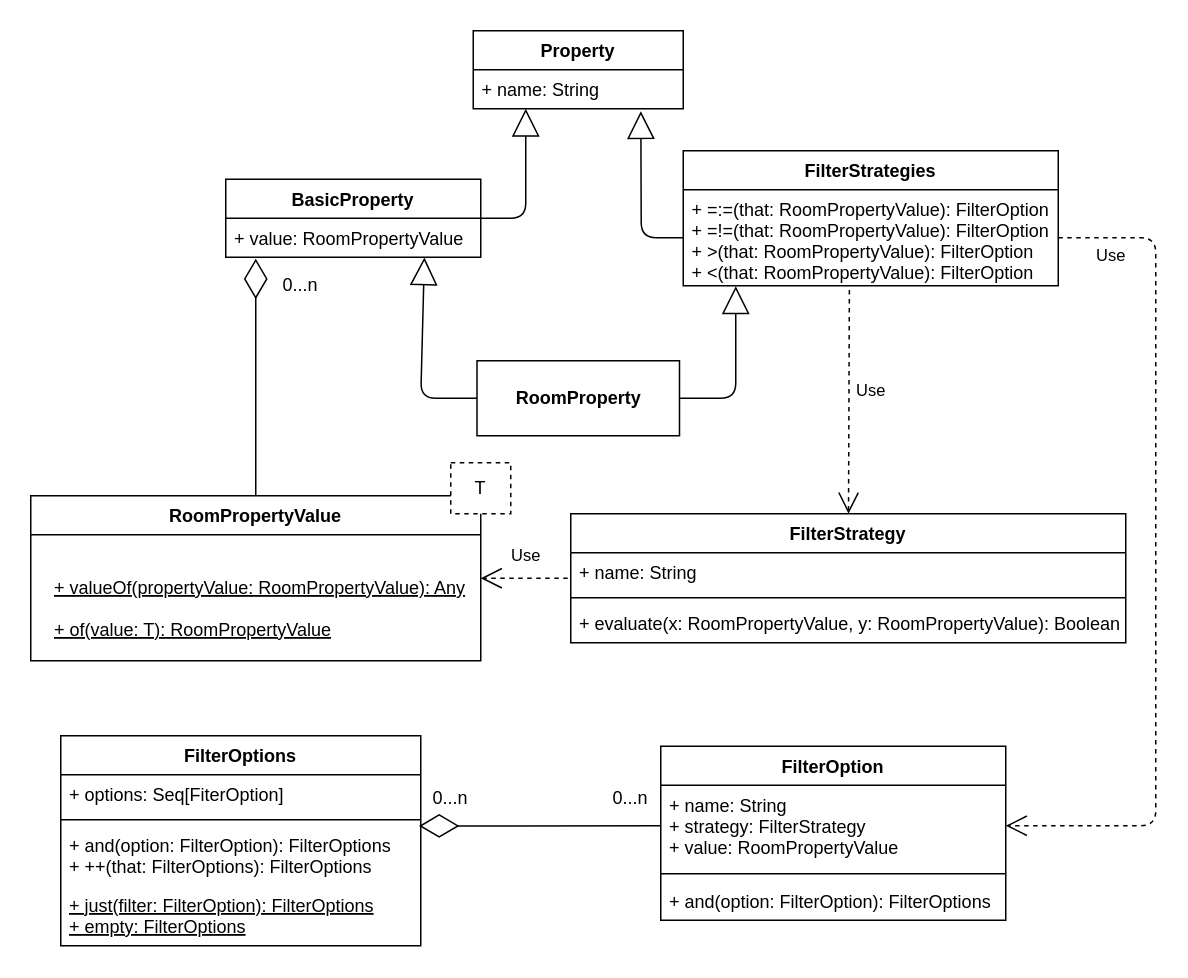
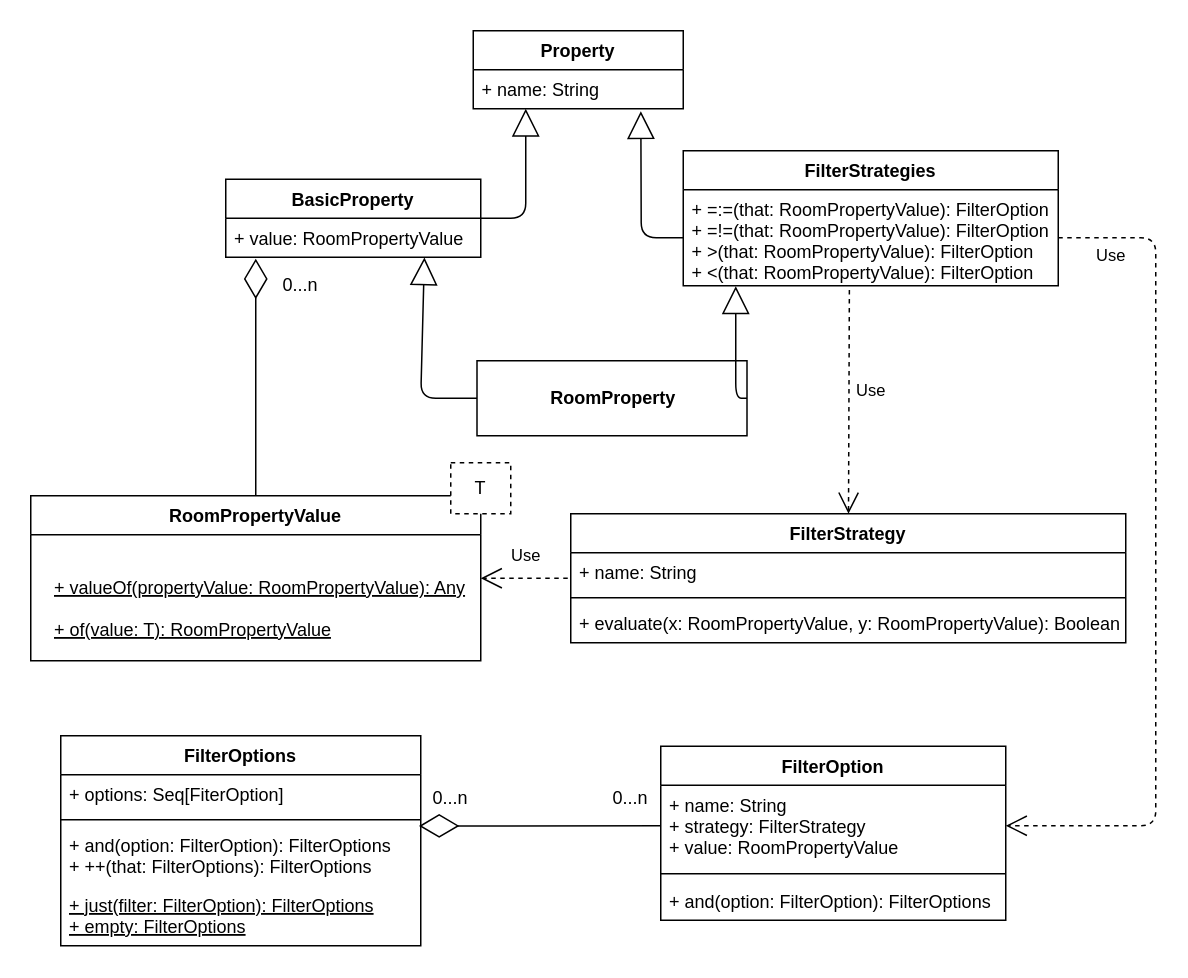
node "RoomProperty": size 203x75 -> 270x75
